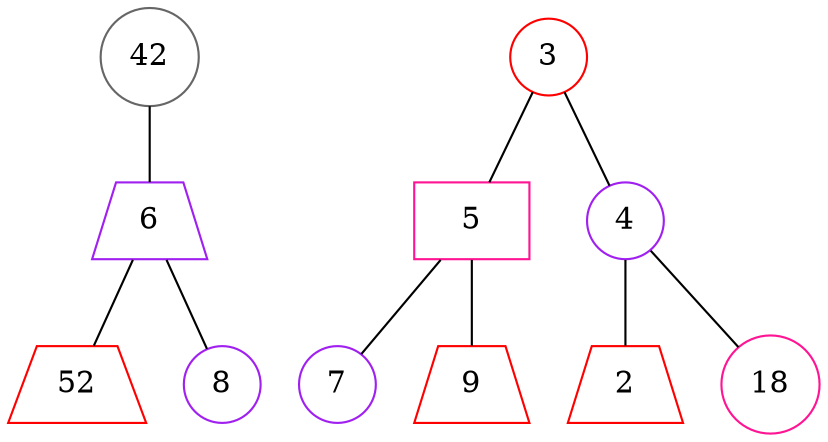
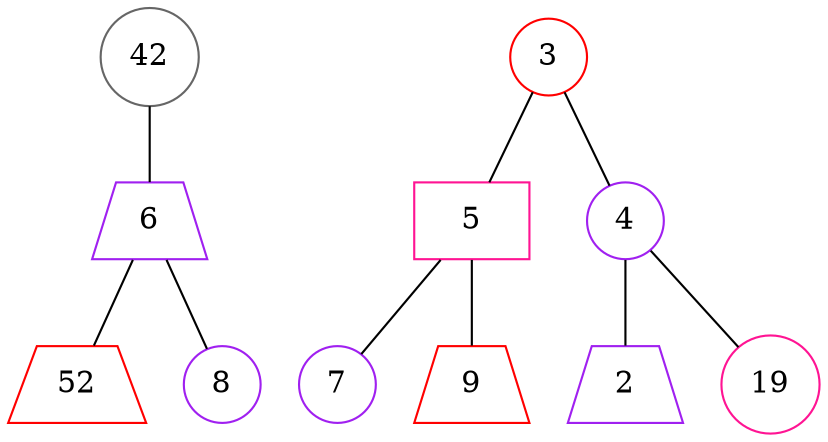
node "2": color red -> purple
node "18": label "18" -> "19"
